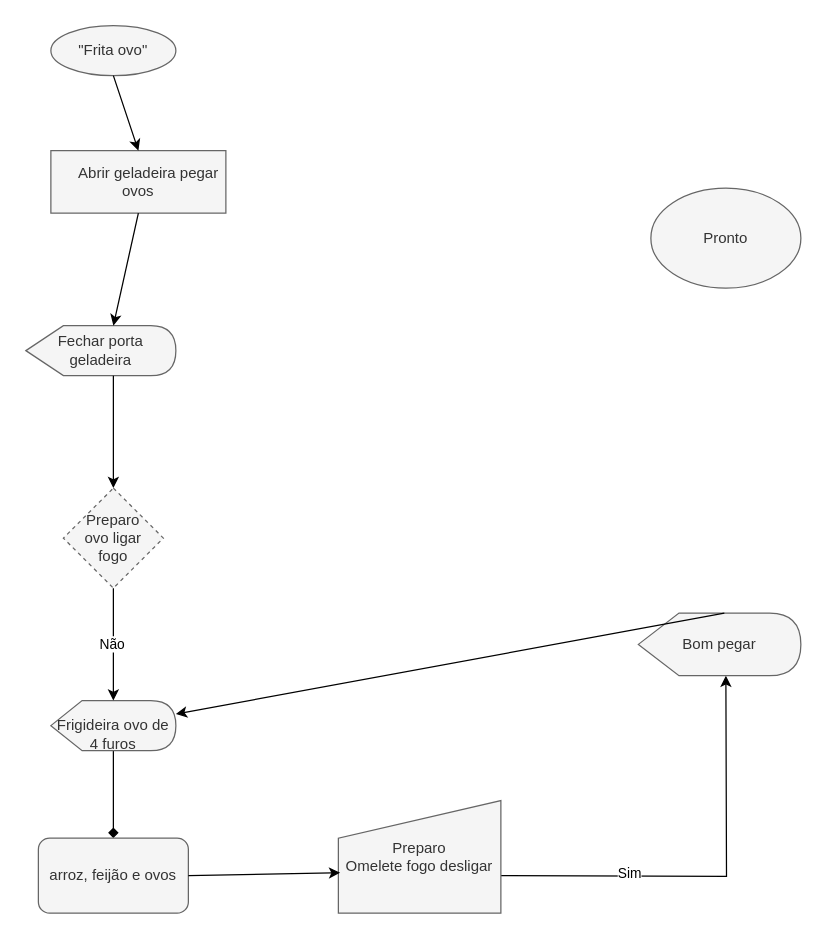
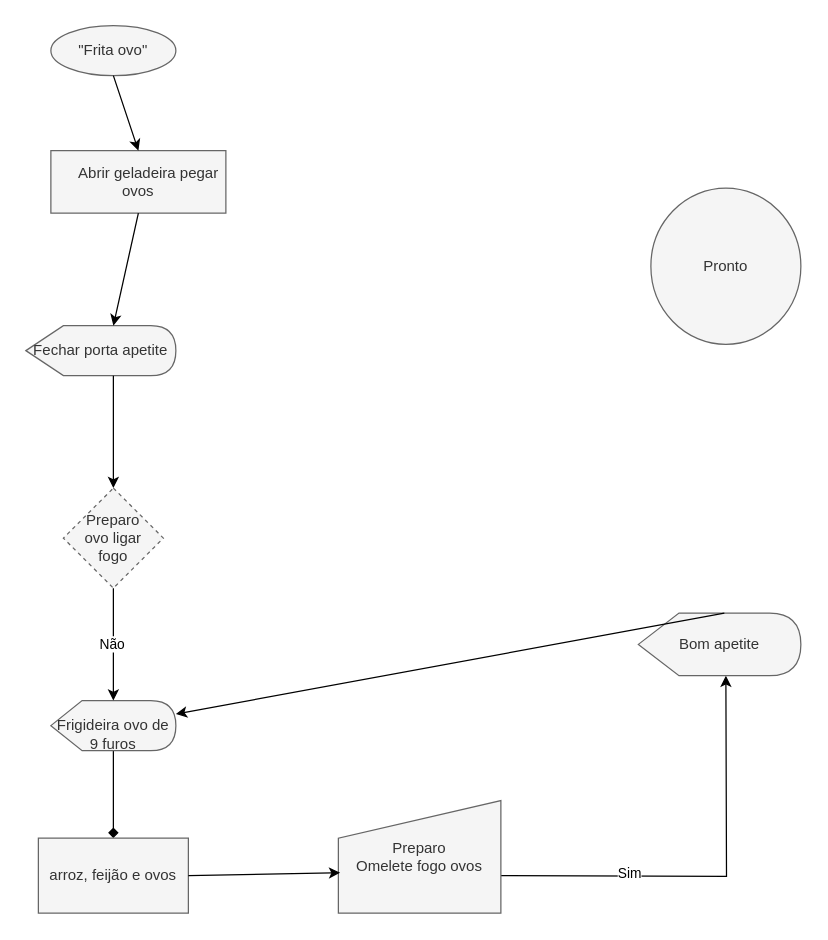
node "Pronto": size 150x100 -> 150x156
node "Fechar porta geladeira": label "Fechar porta geladeira" -> "Fechar porta apetite"
node "Bom pegar": label "Bom pegar" -> "Bom apetite"
node "Frigideira ovo de 4 furos": label "Frigideira ovo de 4 furos" -> "Frigideira ovo de 9 furos"
node "Preparo Omelete fogo desligar": label "Preparo Omelete fogo desligar" -> "Preparo Omelete fogo ovos"
node "arroz, feijão e ovos": shape rounded rectangle -> rectangle
